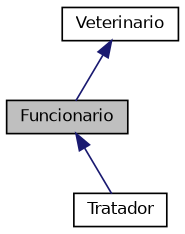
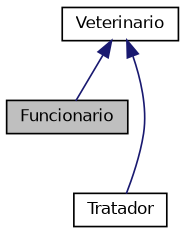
edge "Tratador" -> "Funcionario": now "Tratador" -> "Veterinario"
